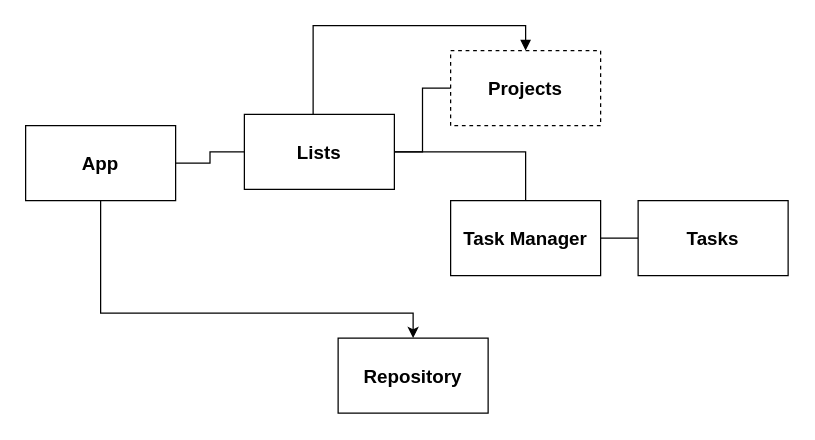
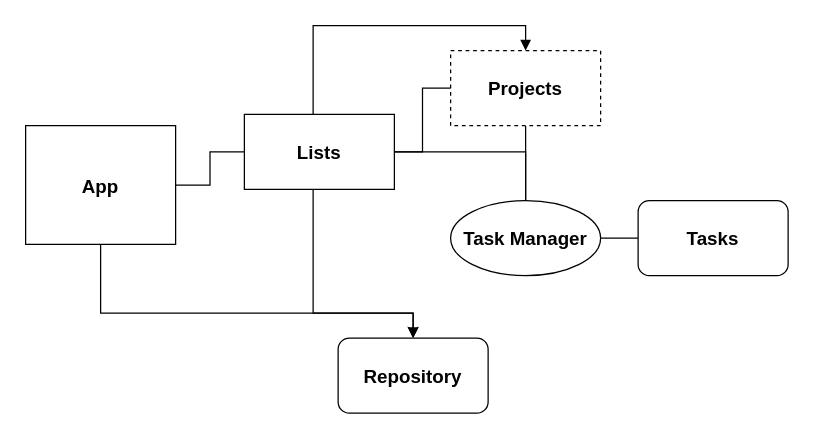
edge "Projects" -- "Task Manager": added
node "App": size 150x75 -> 150x119
node "Task Manager": shape rectangle -> ellipse
node "Tasks": shape rectangle -> rounded rectangle
edge "Lists" -> "Repository": added
node "Repository": shape rectangle -> rounded rectangle
